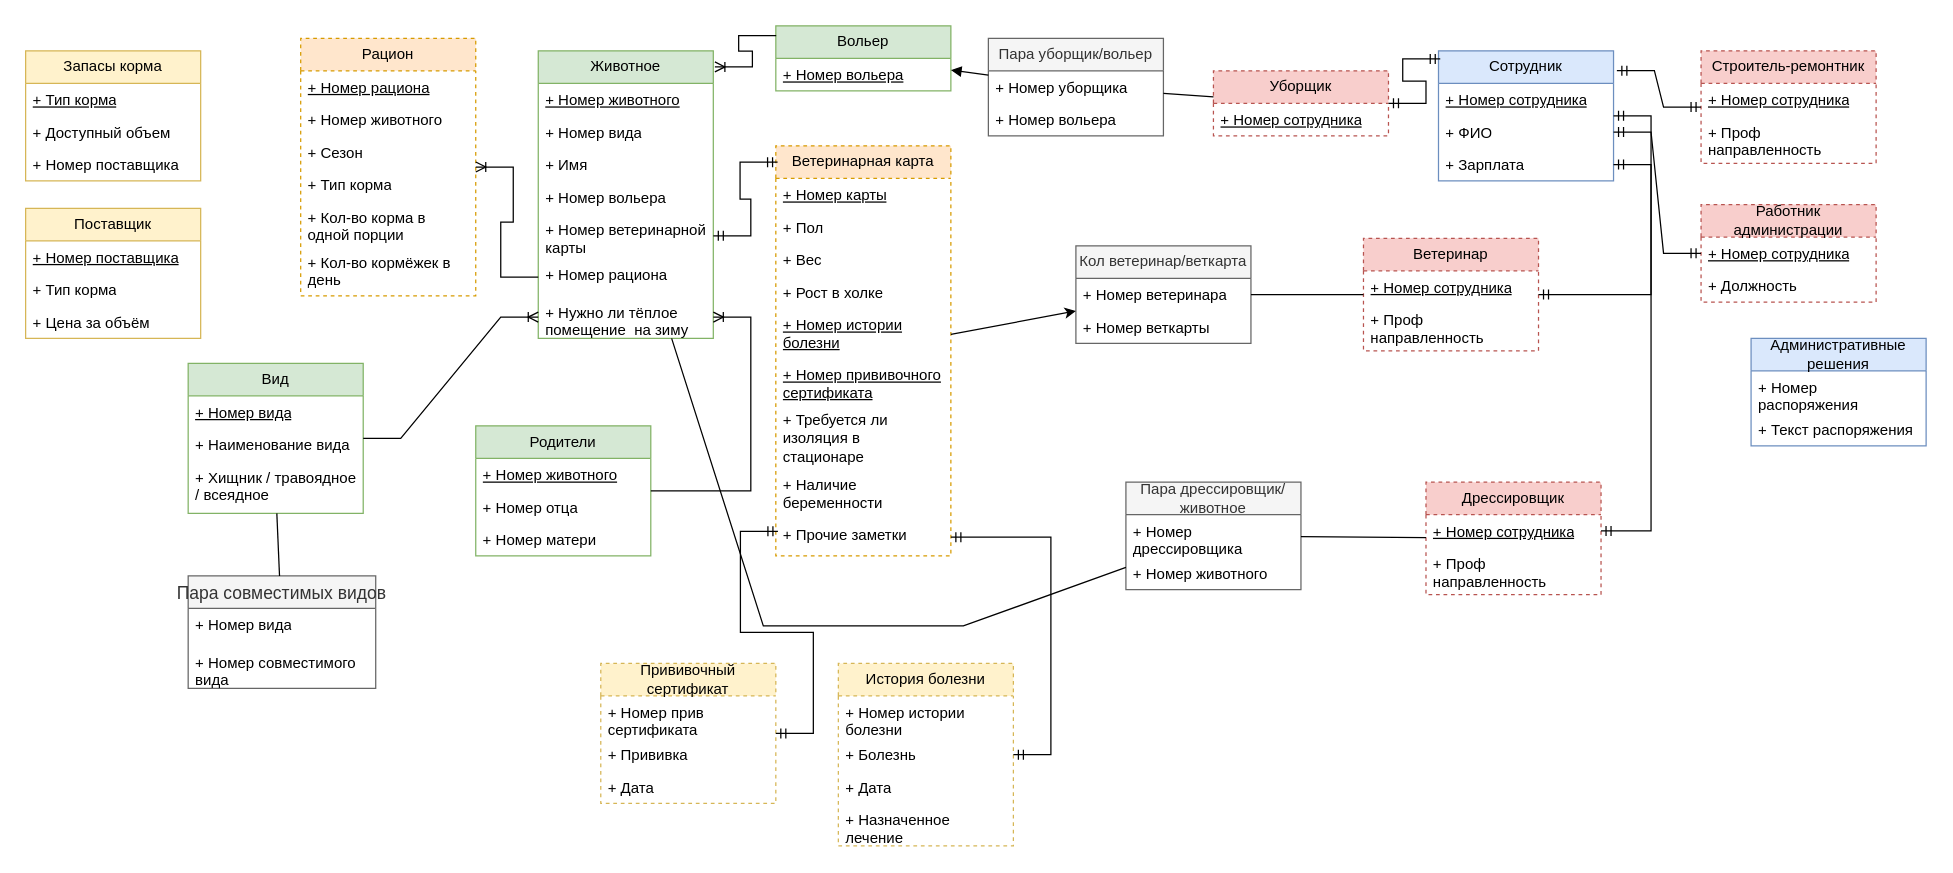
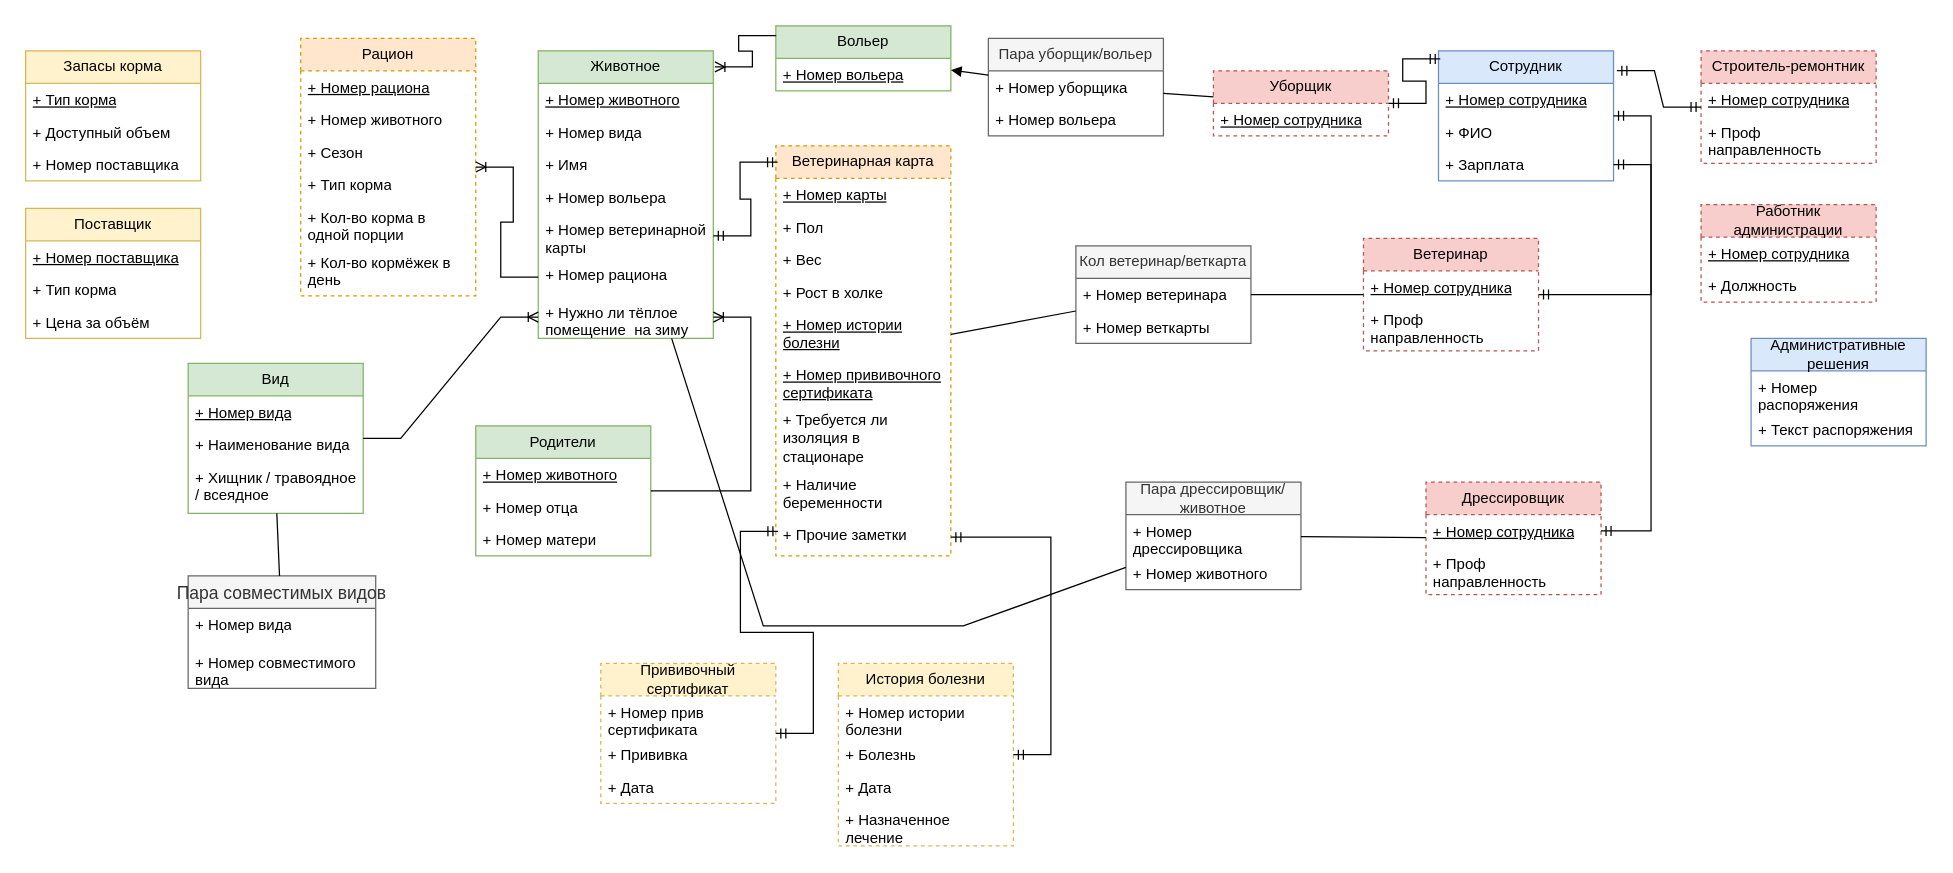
edge "+ ФИО" -- "Работник администрации": removed
edge "Ветеринарная карта" -> "Кол ветеринар/веткарта": arrowhead classic -> none
